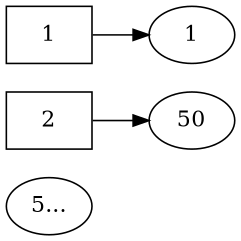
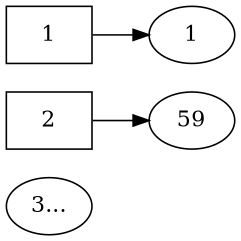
node "50": label "50" -> "59"
node "5...": label "5..." -> "3..."
